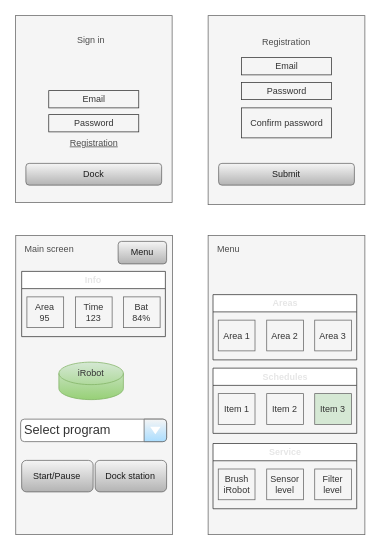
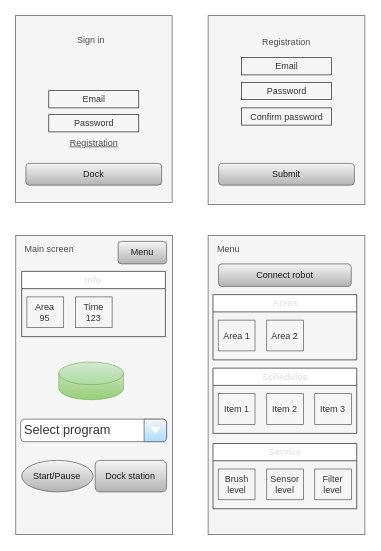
node "Confirm password": size 90x30 -> 90x17
node "Connect robot": added
node "Bat 84%": removed
node "Area 3": removed
node "iRobot": removed
node "Item 3": fillcolor #d5e8d4 -> #f5f5f5
node "Start/Pause": shape rounded rectangle -> ellipse
node "Brush iRobot": label "Brush iRobot" -> "Brush level"
